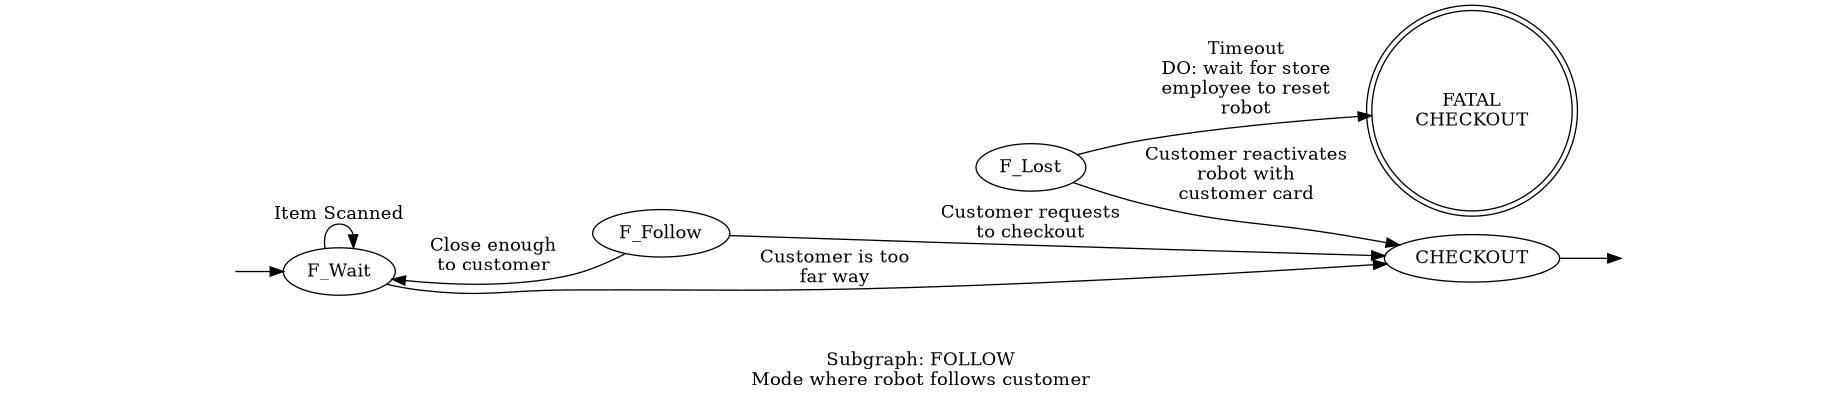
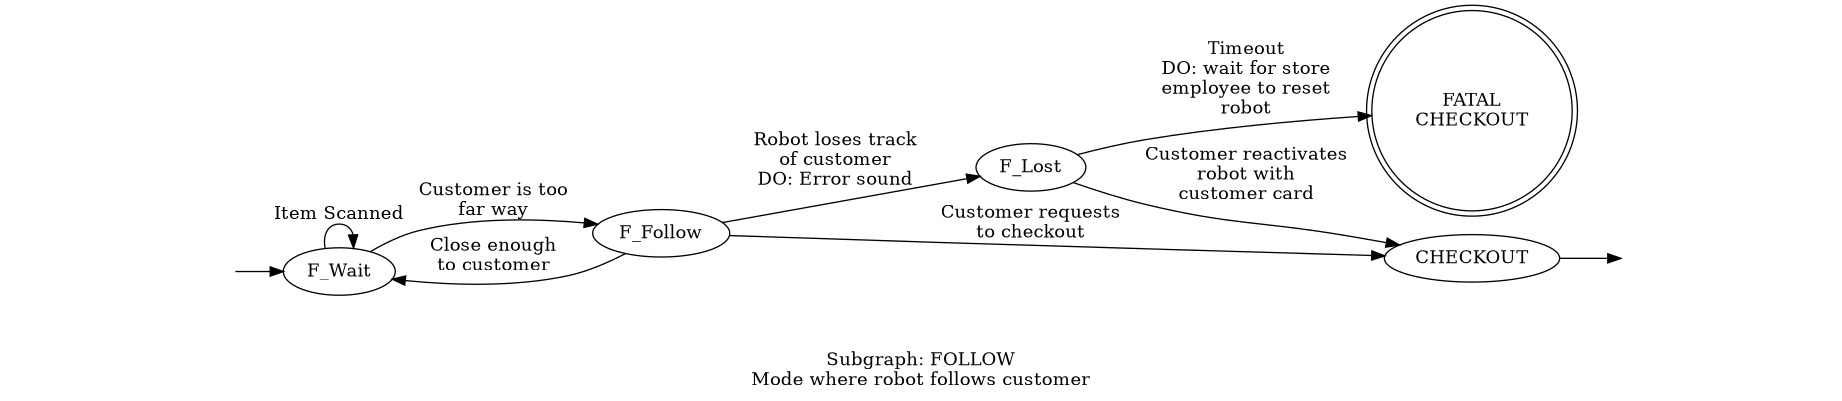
edge "F_Follow" -> "F_Lost": added, label "Robot loses track of customer DO: Error sound"
edge "F_Wait" -> "CHECKOUT": now "F_Wait" -> "F_Follow"
